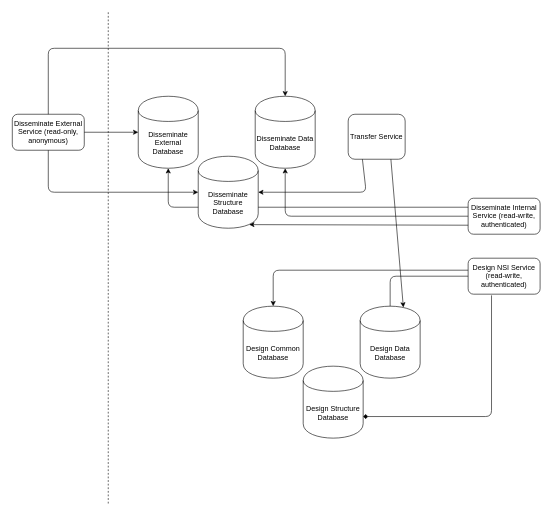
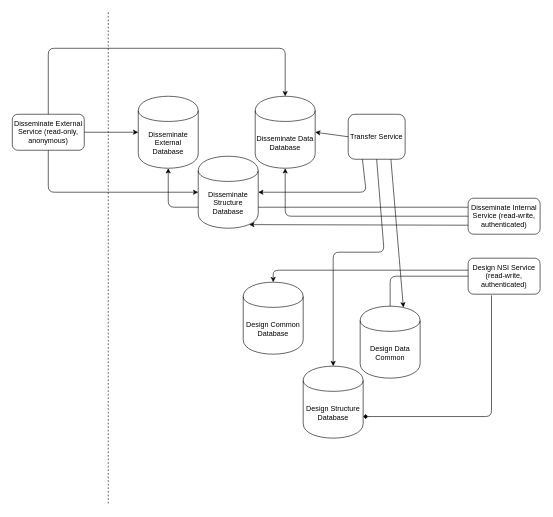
edge "Transfer Service" -> "Disseminate Data Database": added
edge "Transfer Service" -> "Design Structure Database": added
node "Design Common Database": moved (273, 342) -> (273, 318)
node "Design Data Database": label "Design Data Database" -> "Design Data Common"
